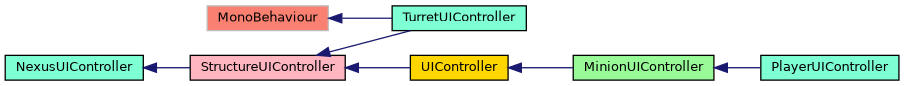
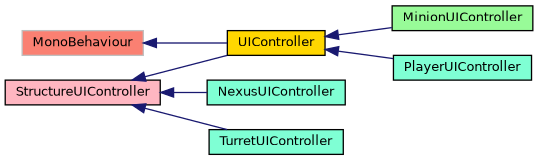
edge "TurretUIController" -> "MonoBehaviour": now "UIController" -> "MonoBehaviour"
edge "StructureUIController" -> "NexusUIController": reversed
edge "PlayerUIController" -> "MinionUIController": now "PlayerUIController" -> "UIController"
